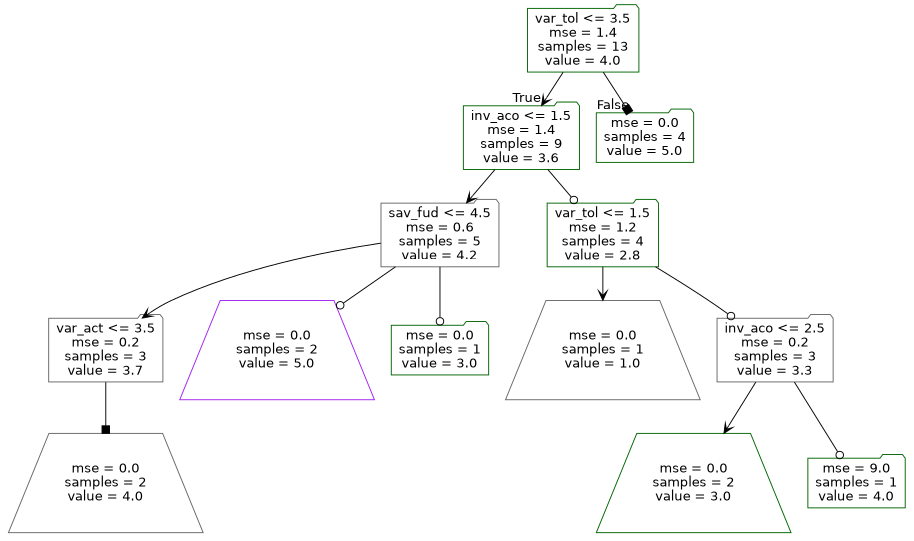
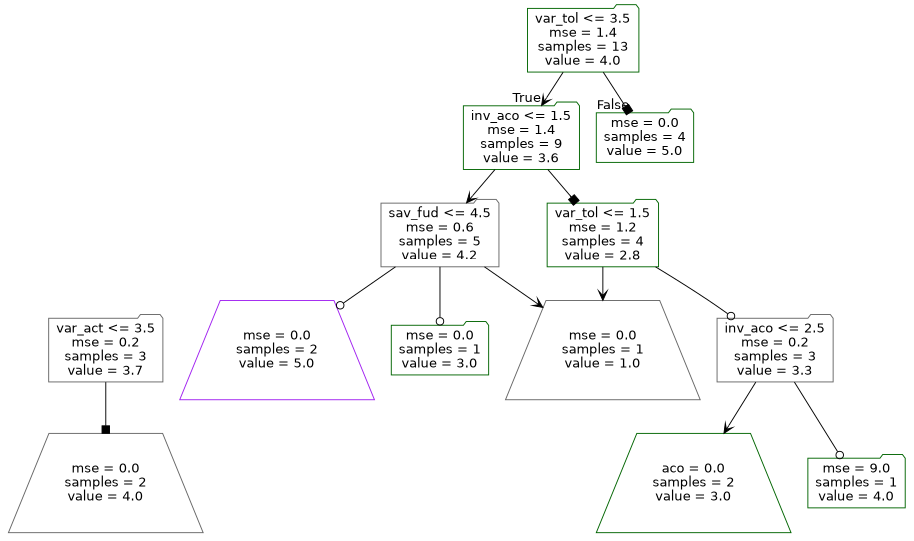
edge "inv_aco <= 1.5 mse = 1.4 samples = 9 value = 3.6" -> "var_tol <= 1.5 mse = 1.2 samples = 4 value = 2.8": arrowhead odot -> box
edge "sav_fud <= 4.5 mse = 0.6 samples = 5 value = 4.2" -> "var_act <= 3.5 mse = 0.2 samples = 3 value = 3.7": now "sav_fud <= 4.5 mse = 0.6 samples = 5 value = 4.2" -> "mse = 0.0 samples = 1 value = 1.0"
node "mse = 0.0 samples = 2 value = 3.0": label "mse = 0.0 samples = 2 value = 3.0" -> "aco = 0.0 samples = 2 value = 3.0"
